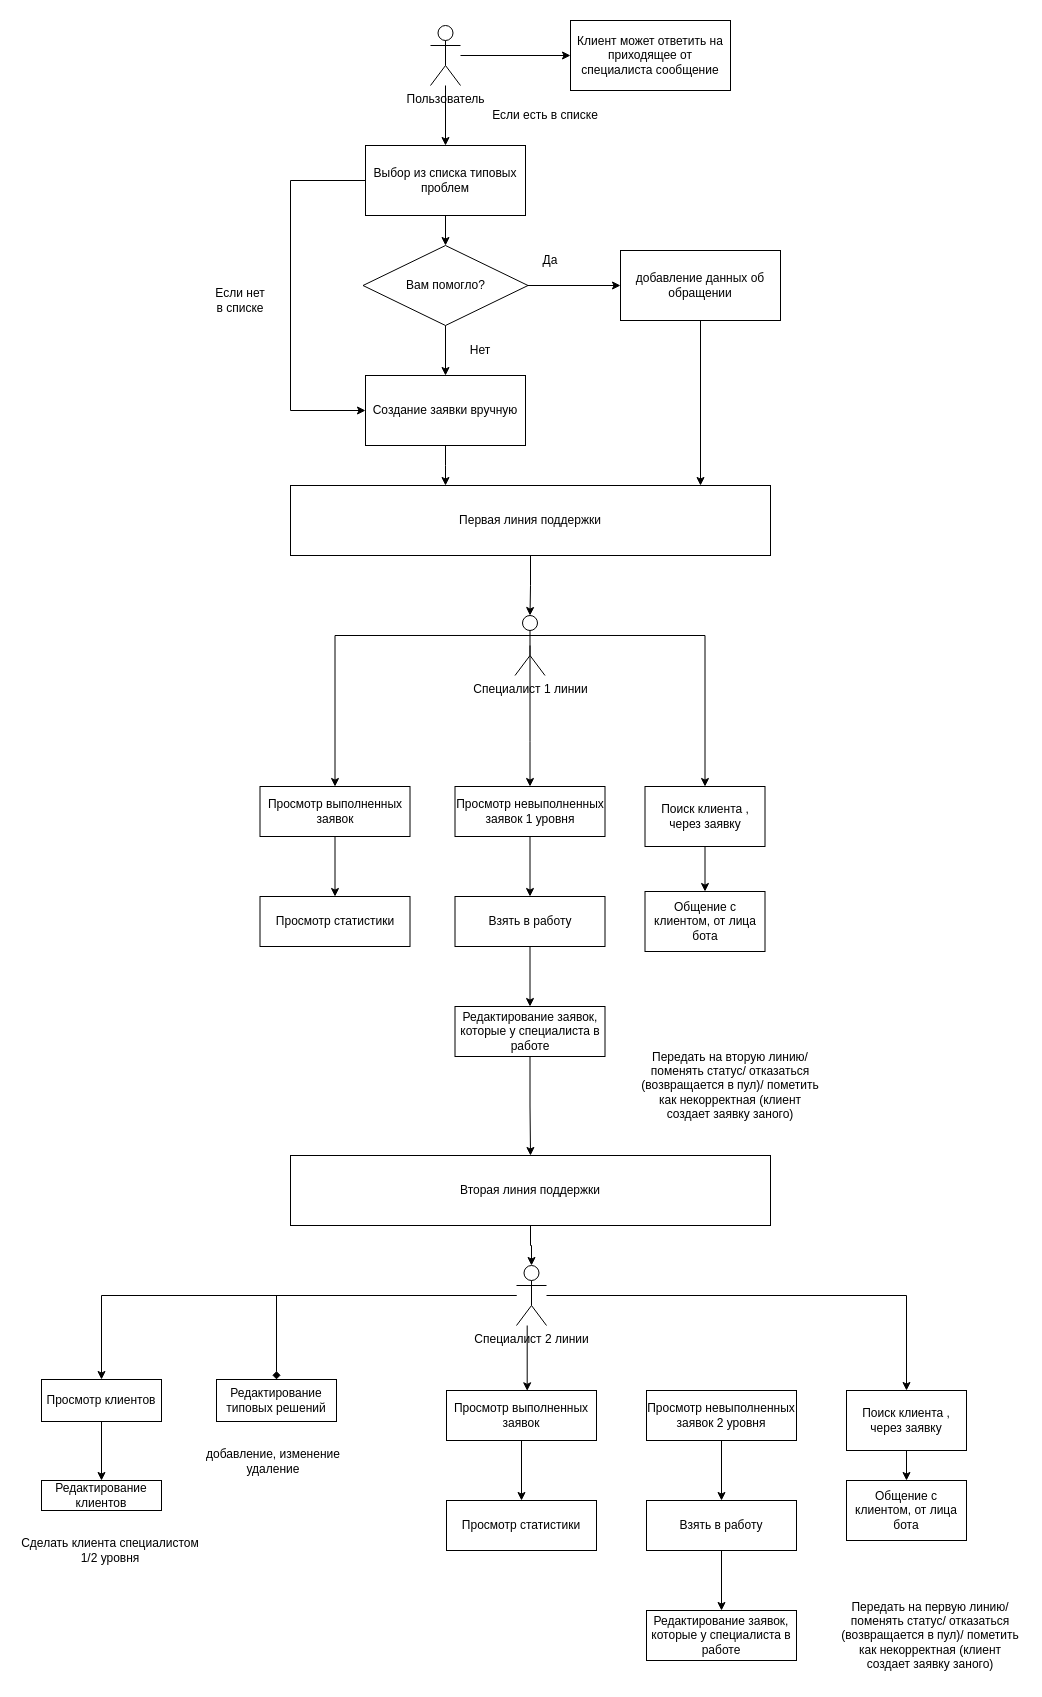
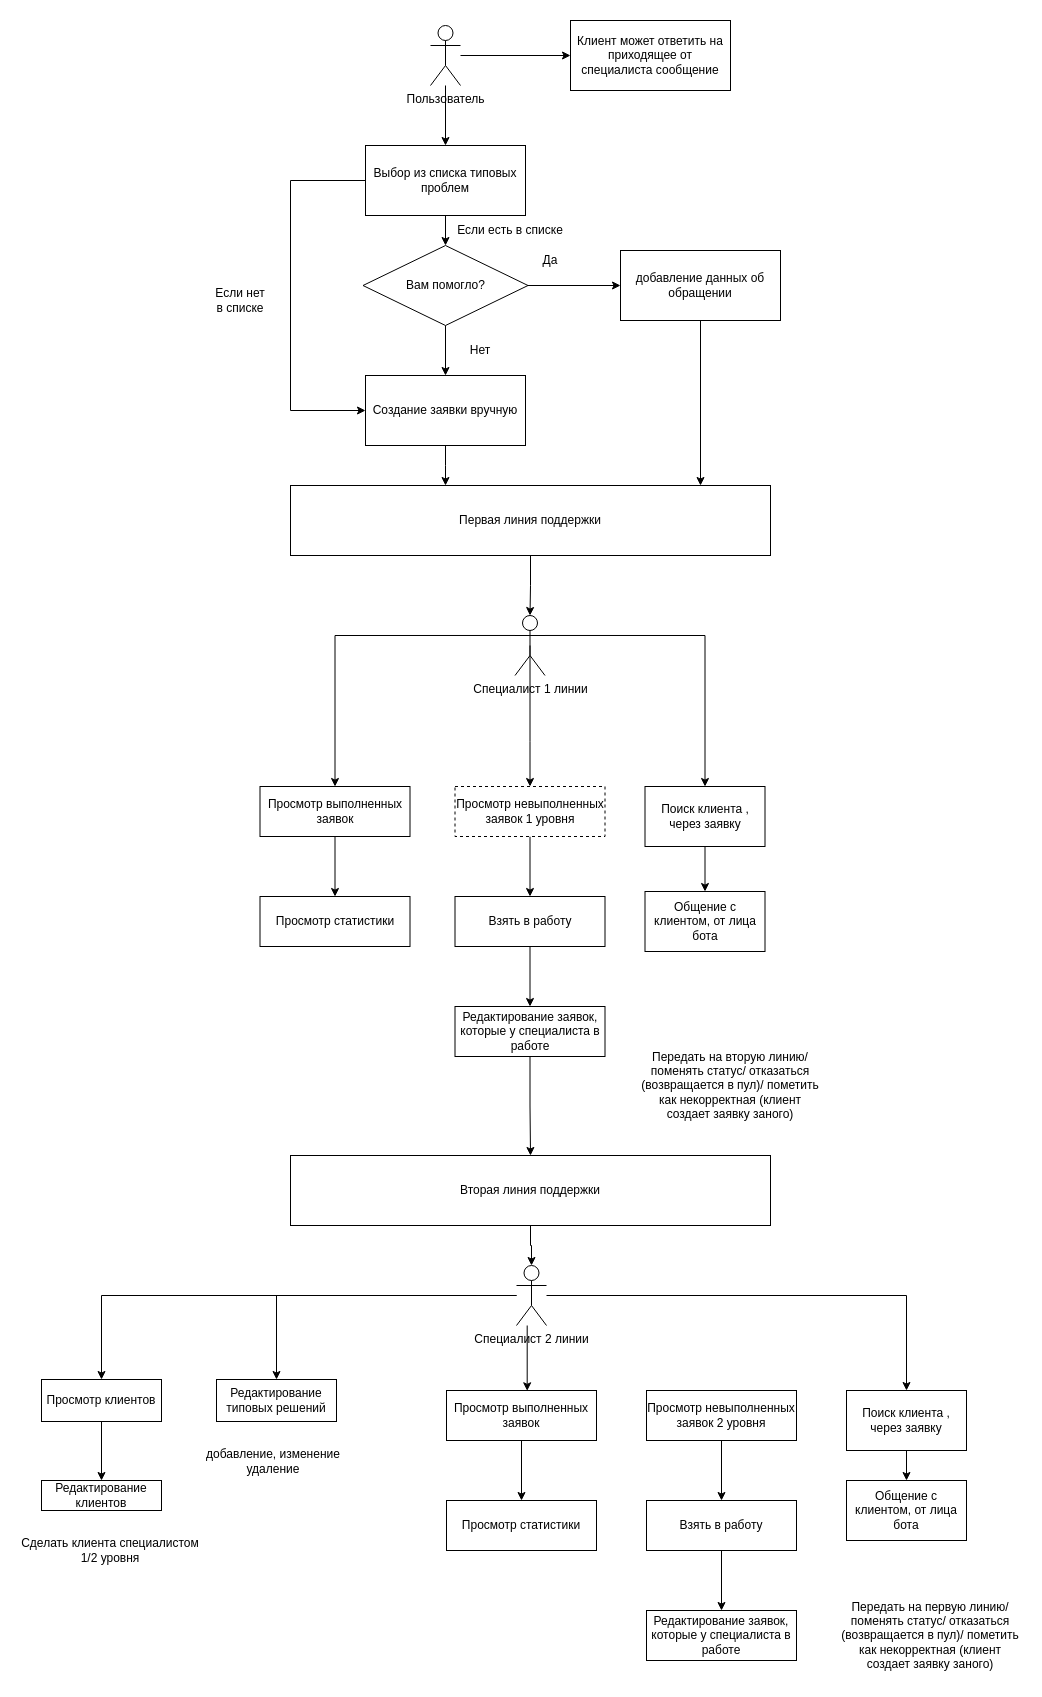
node "Если есть в списке": moved (546, 116) -> (511, 231)
node "Просмотр невыполненных заявок 1 уровня": style solid -> dashed
edge "Специалист 2 линии" -> "Редактирование типовых решений": arrowhead diamond -> classic
